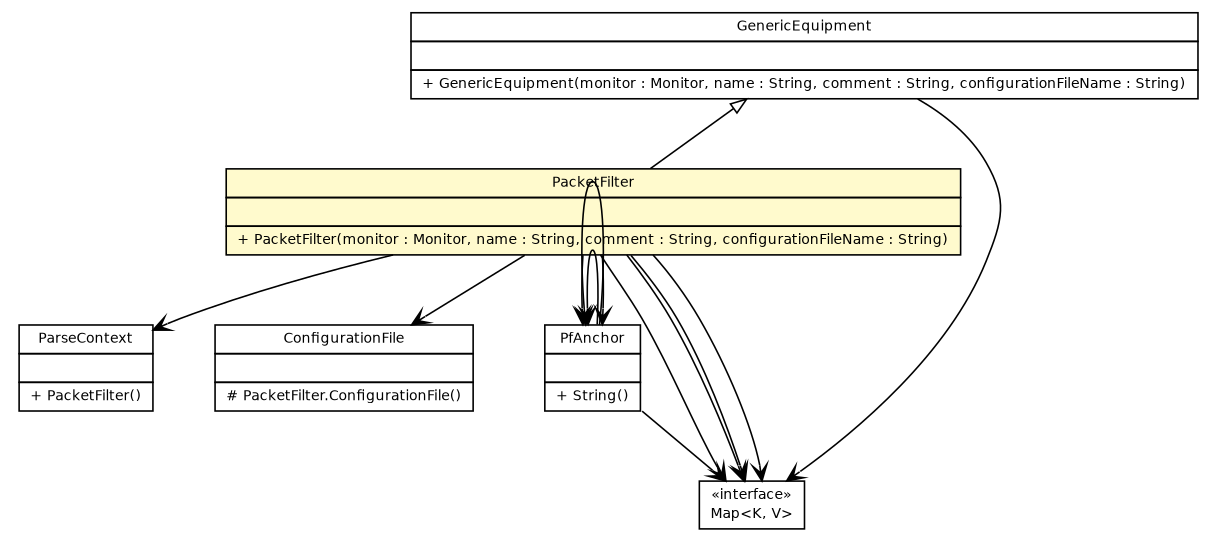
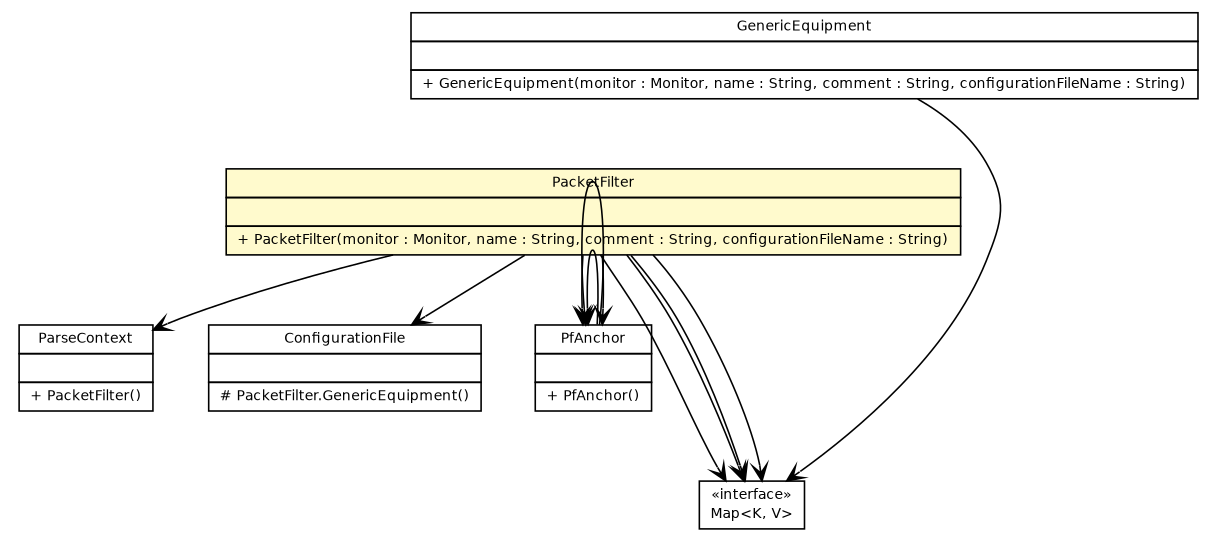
edge "PacketFilter" -> "GenericEquipment": removed
node "ConfigurationFile": text "# PacketFilter.ConfigurationFile()" -> "# PacketFilter.GenericEquipment()"
node "PfAnchor": text "+ String()" -> "+ PfAnchor()"
edge "PfAnchor" -> "Map<K, V>": removed
